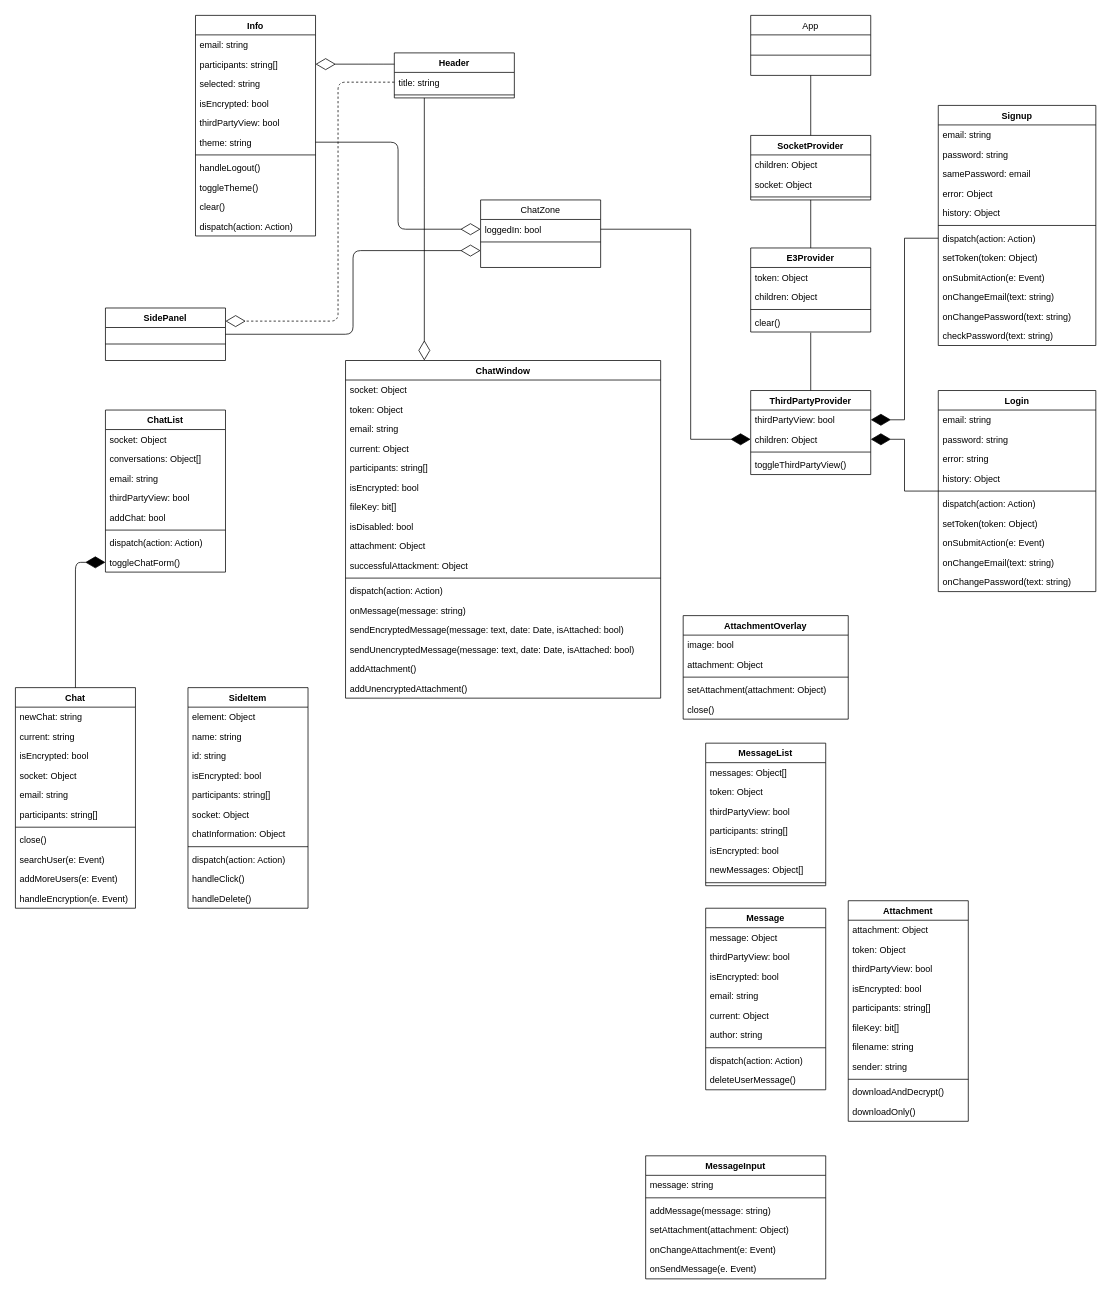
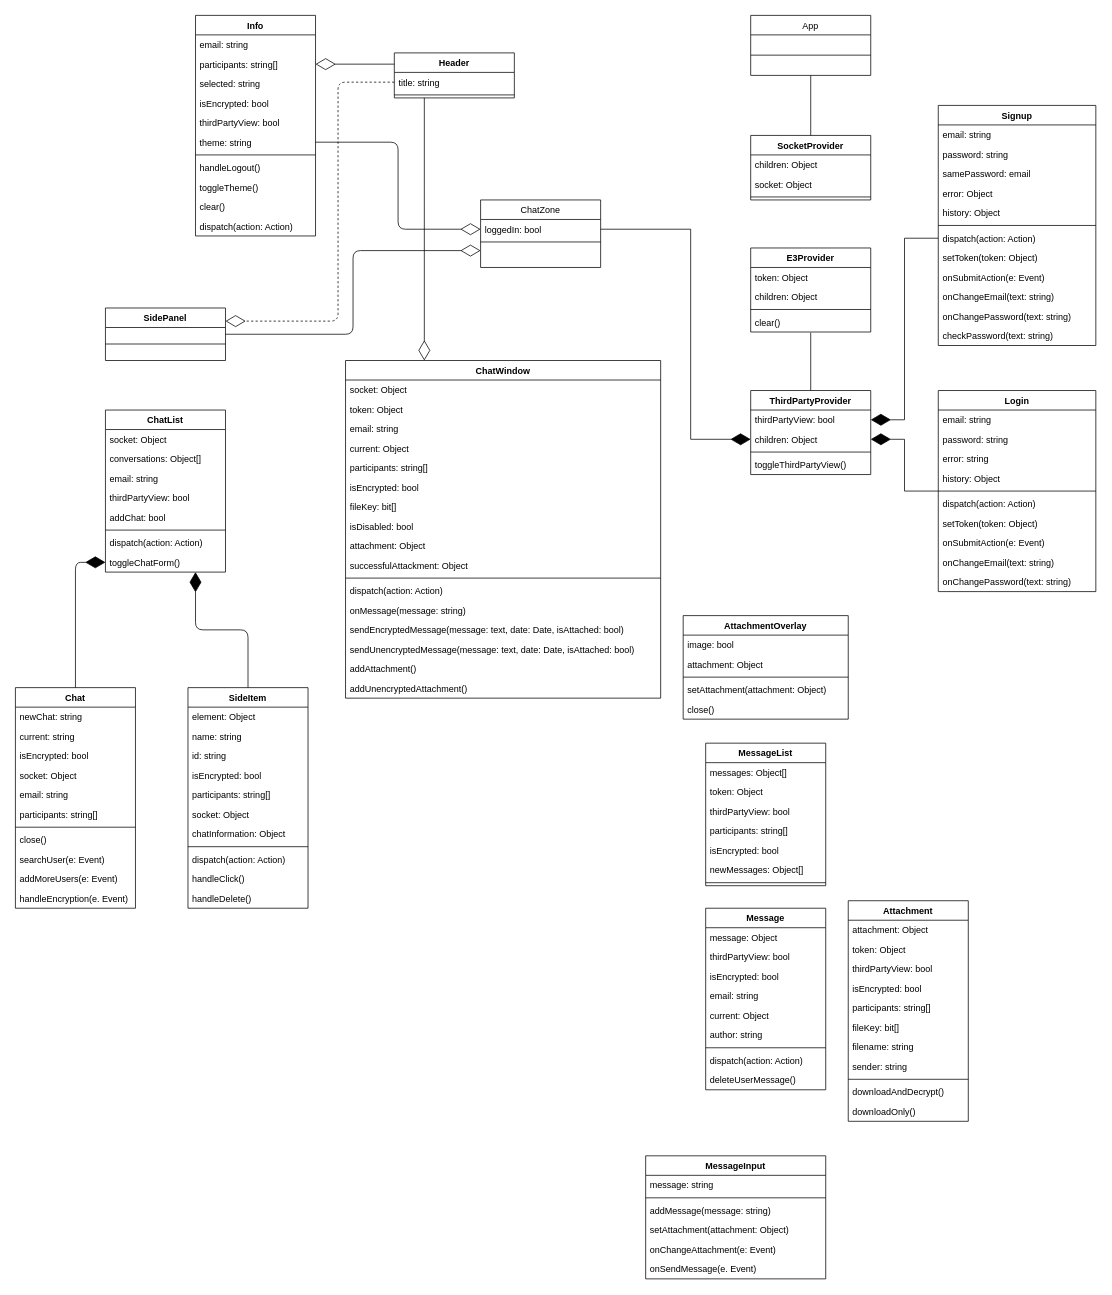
edge "SocketProvider" -- "E3Provider": removed
edge "SideItem" -> "ChatList": added
